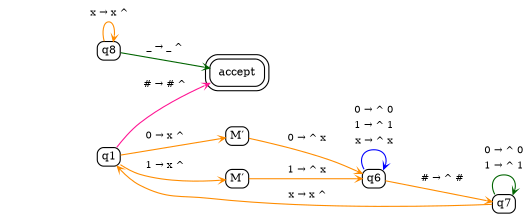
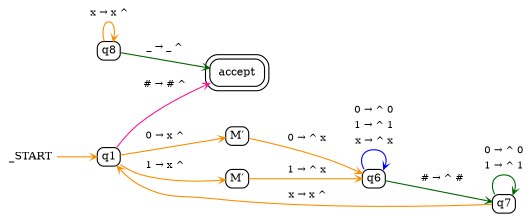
node "_START": added
edge "q6" -> "q7": color darkorange -> darkgreen
